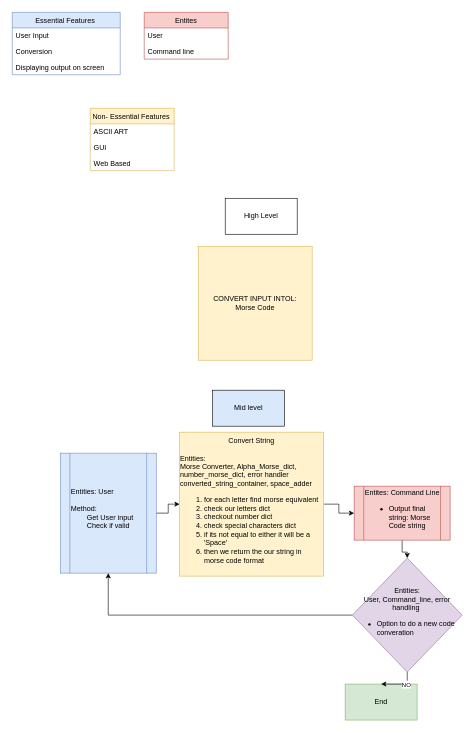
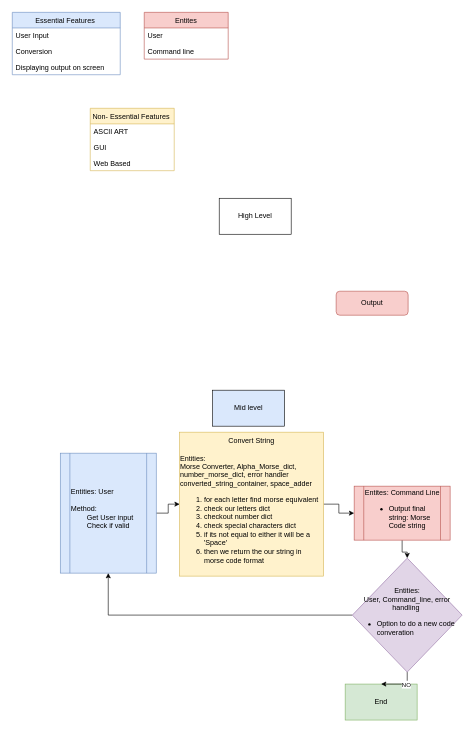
node "High Level": moved (261, 216) -> (255, 216)
node "CONVERT INPUT INTOL: Morse Code": removed
node "Output": added
